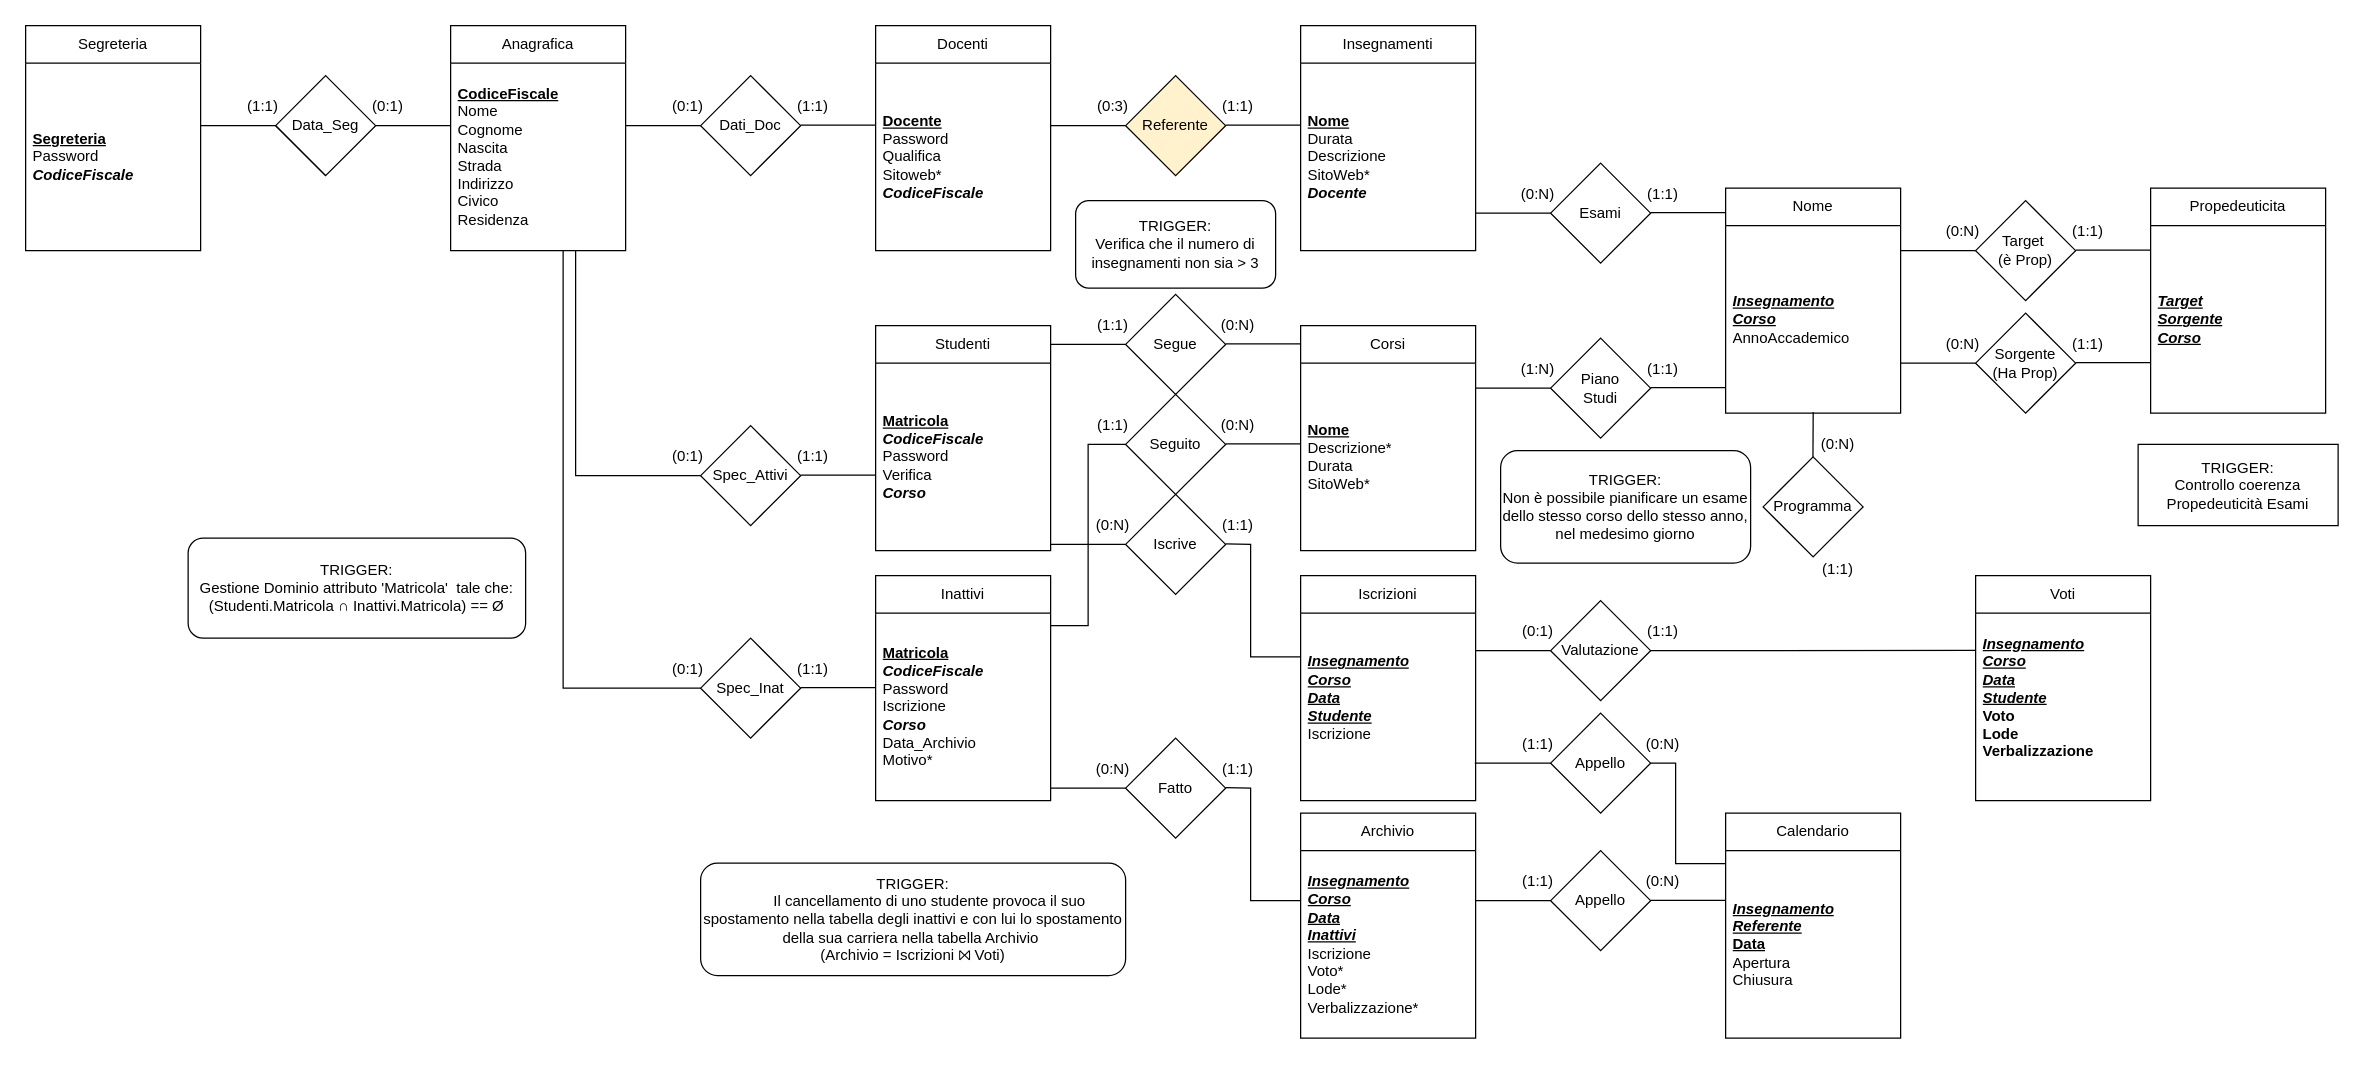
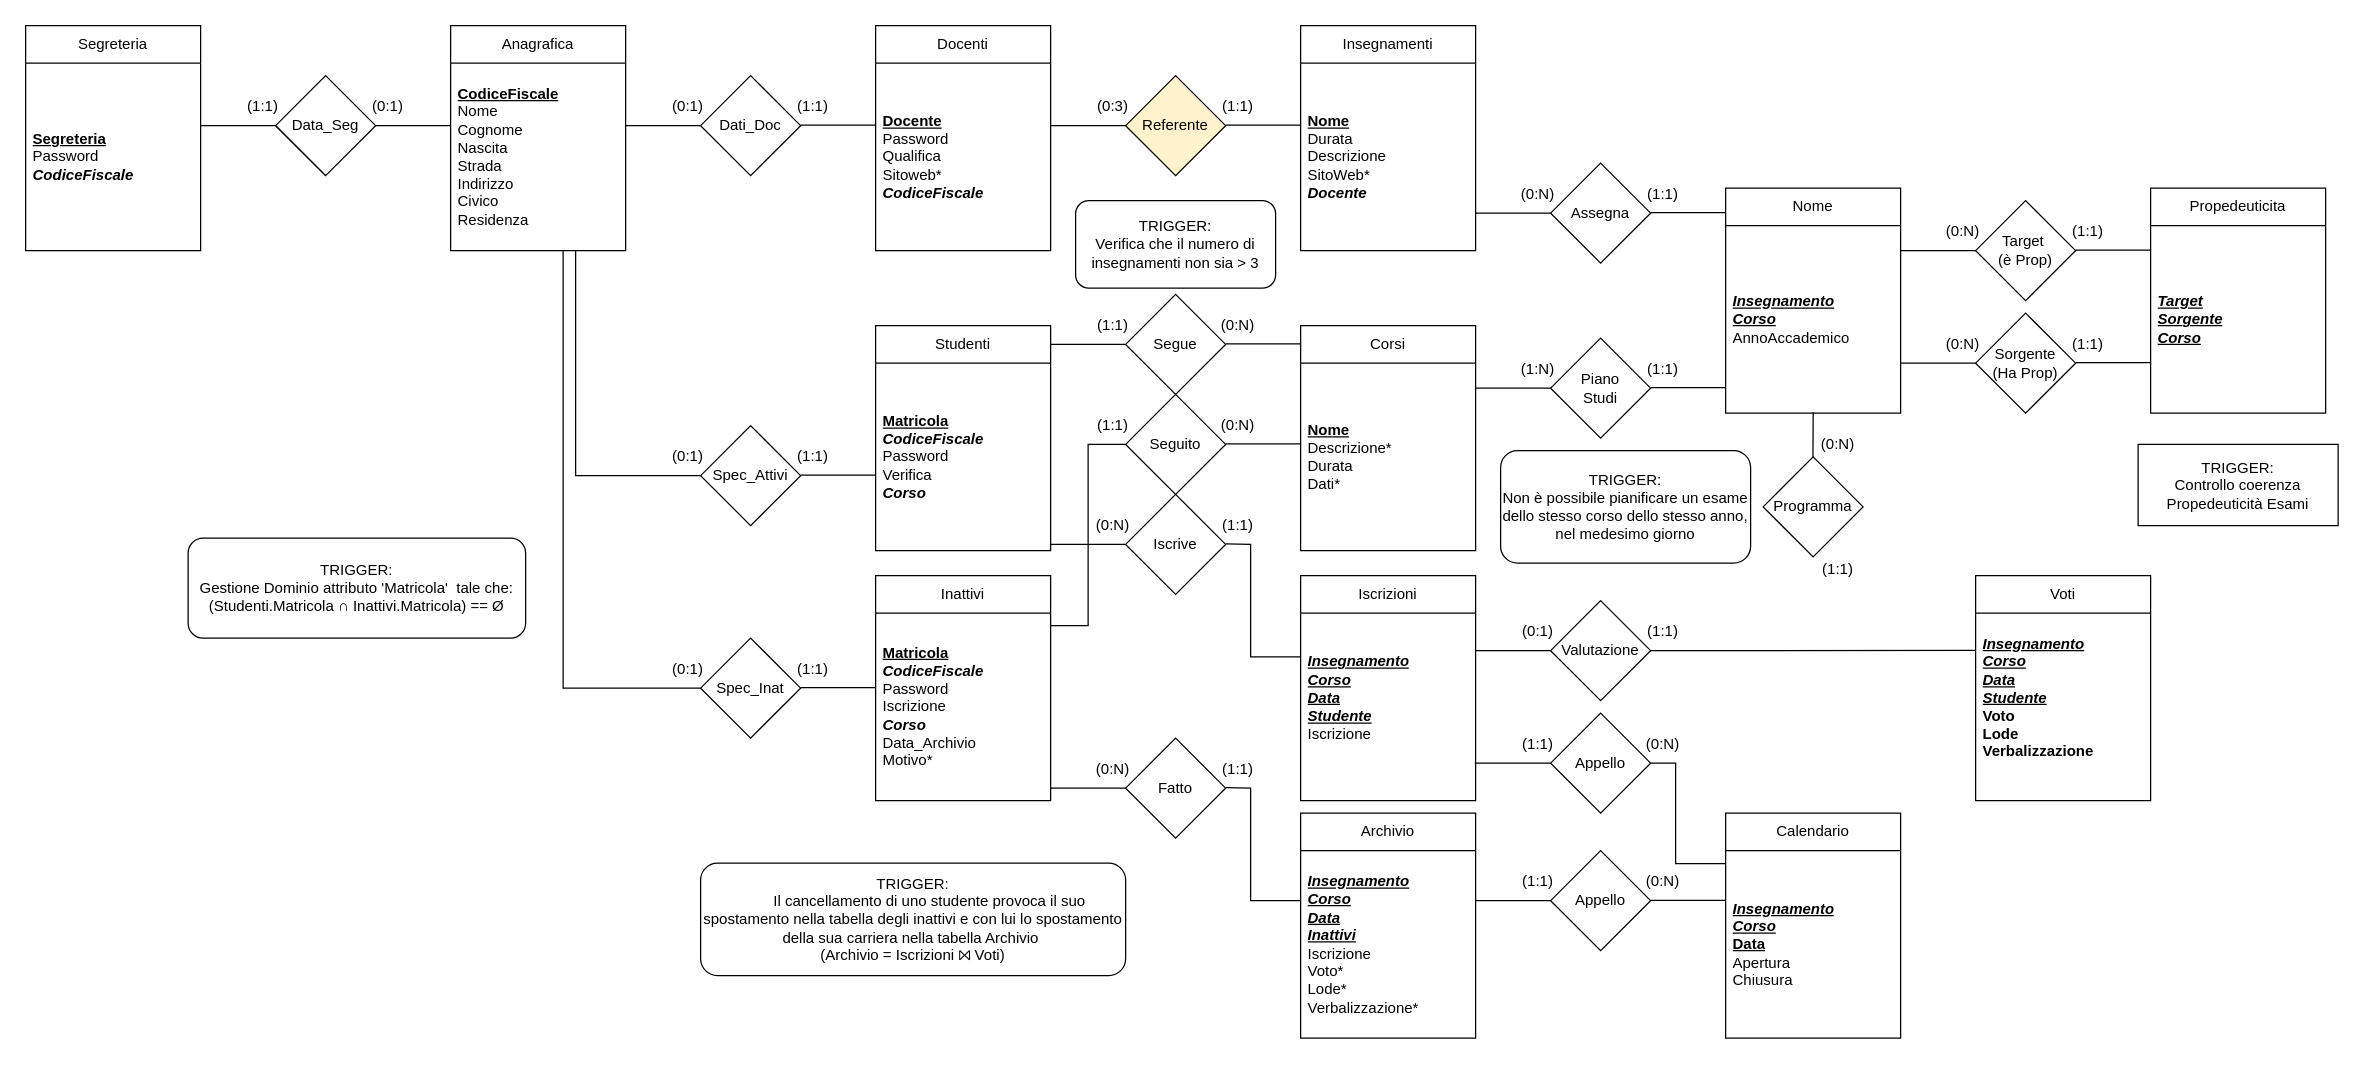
node "Esami": label "Esami" -> "Assegna"
node "Nome Descrizione* Durata SitoWeb*": label "Nome Descrizione* Durata SitoWeb*" -> "Nome Descrizione* Durata Dati*"
node "Insegnamento Referente Data Apertura Chiusura": label "Insegnamento Referente Data Apertura Chiusura" -> "Insegnamento Corso Data Apertura Chiusura"
